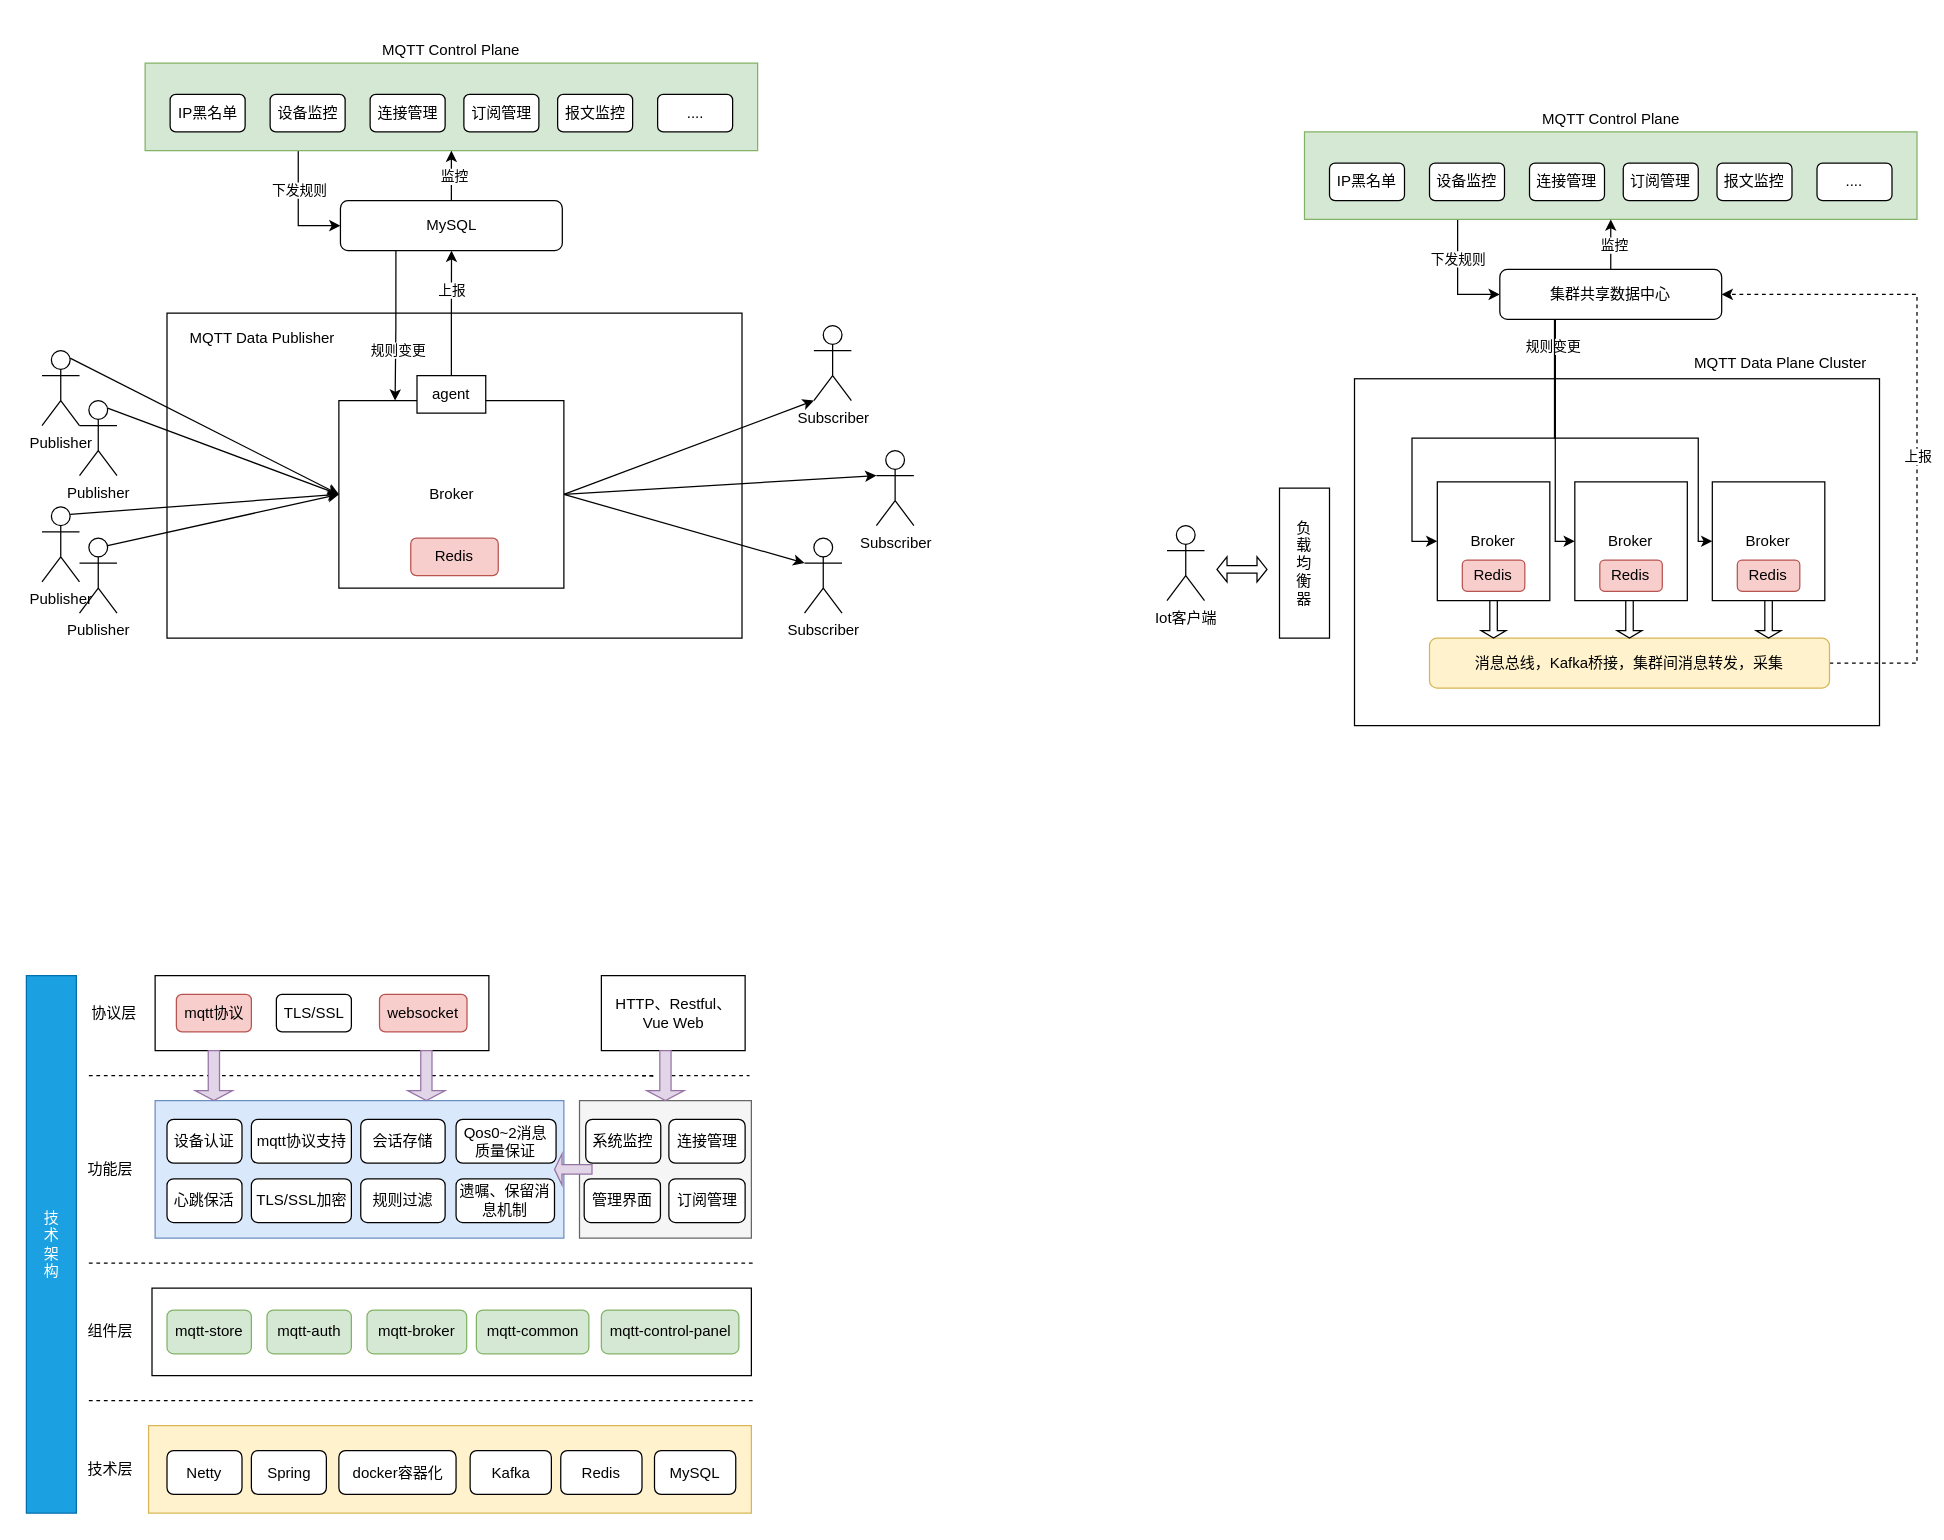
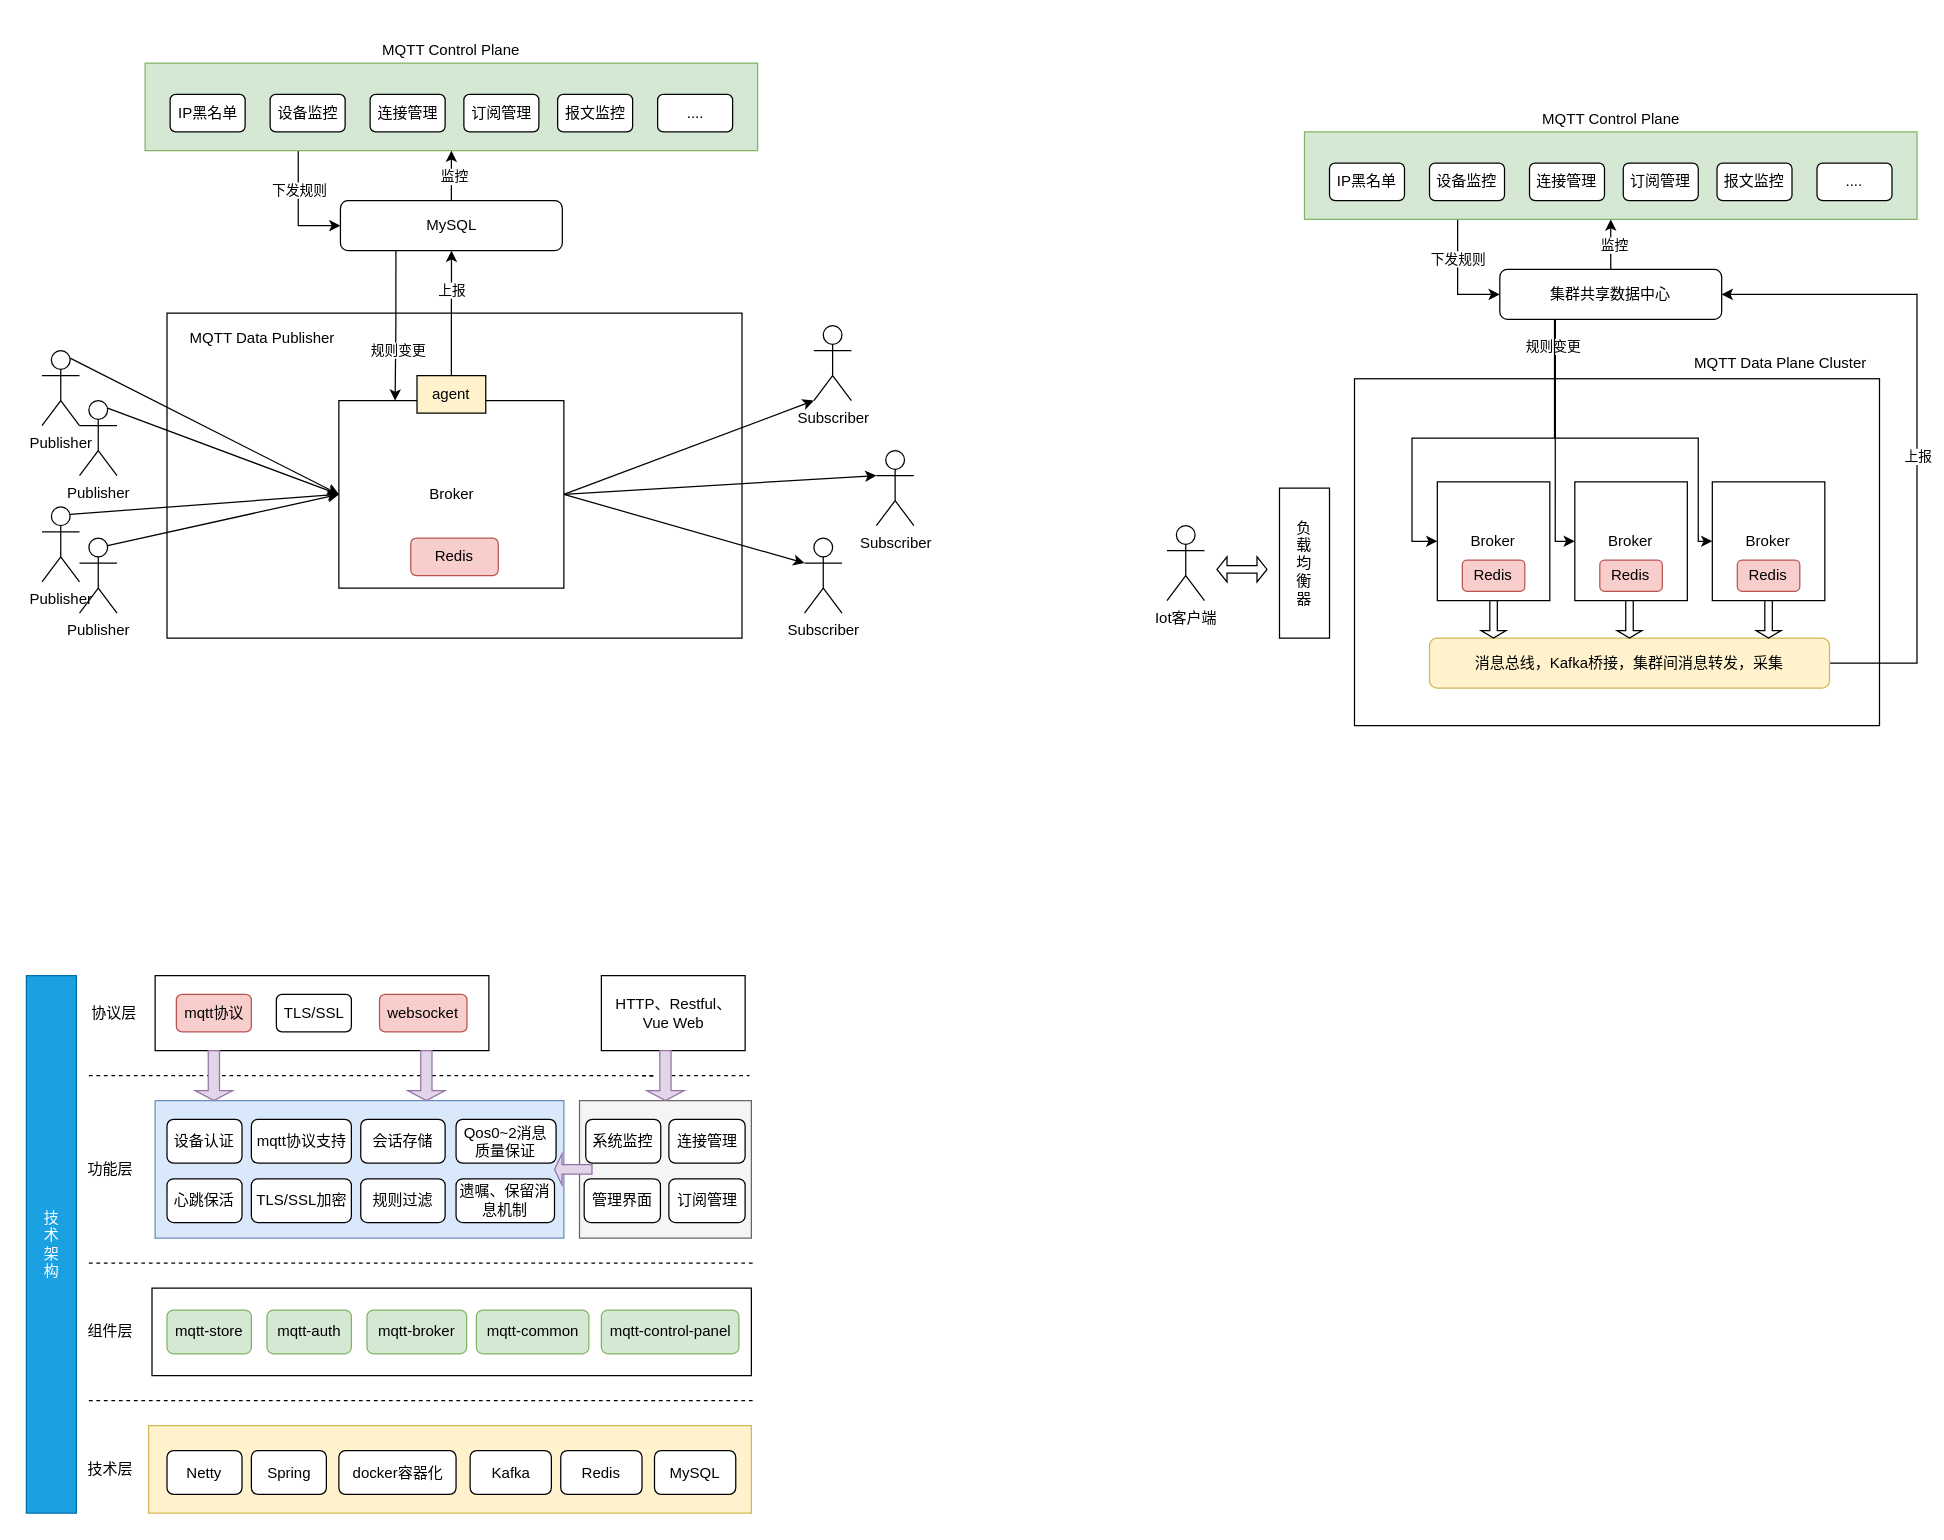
edge "消息总线，Kafka桥接，集群间消息转发，采集" -> "集群共享数据中心": style dashed -> solid
node "agent": fillcolor #ffffff -> #fff2cc
